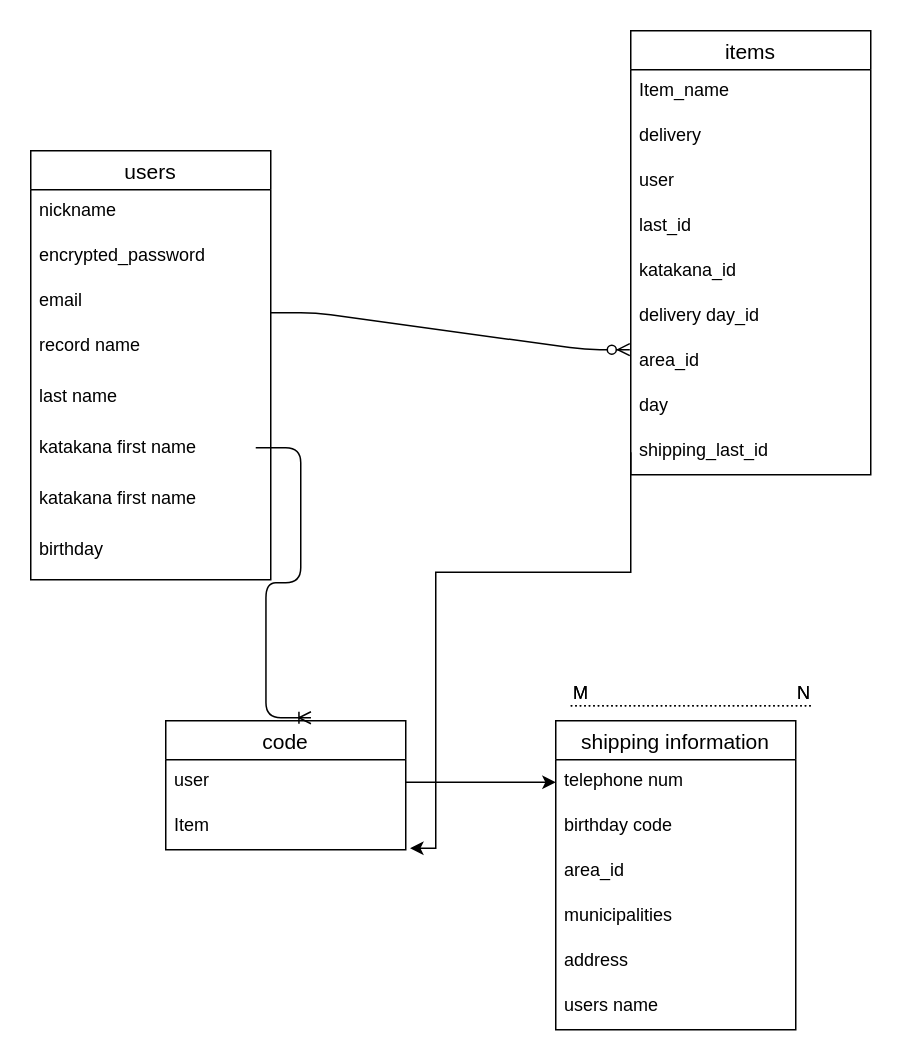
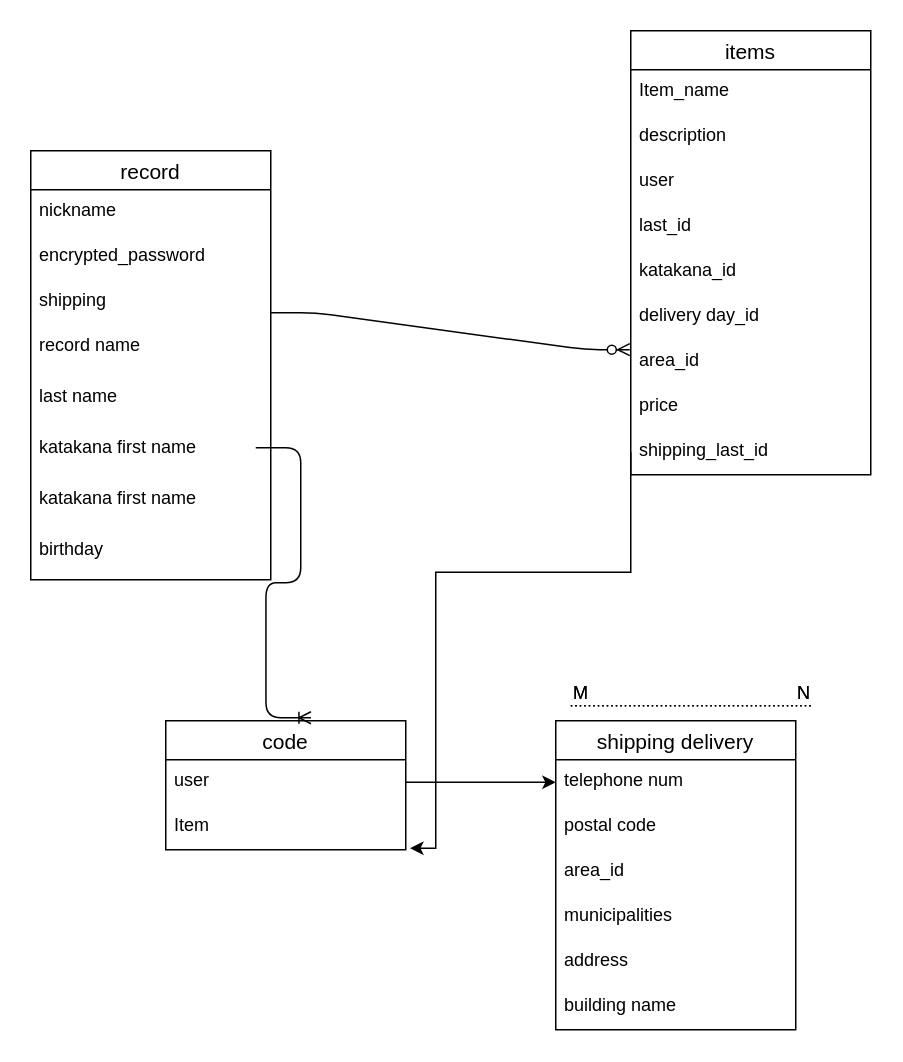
node "delivery": label "delivery" -> "description"
node "users": label "users" -> "record"
node "email": label "email" -> "shipping"
node "day": label "day" -> "price"
node "shipping information": label "shipping information" -> "shipping delivery"
node "birthday code": label "birthday code" -> "postal code"
node "users name": label "users name" -> "building name"
